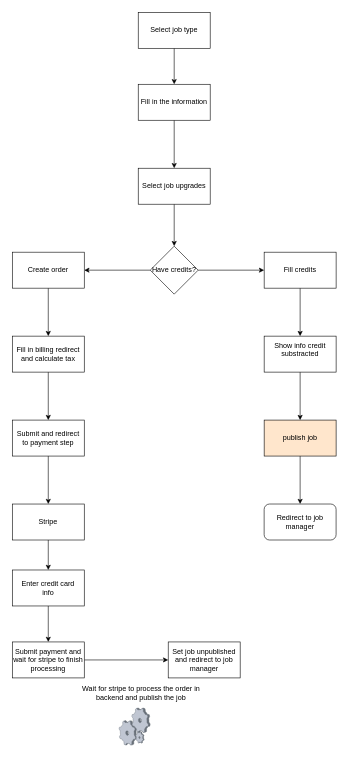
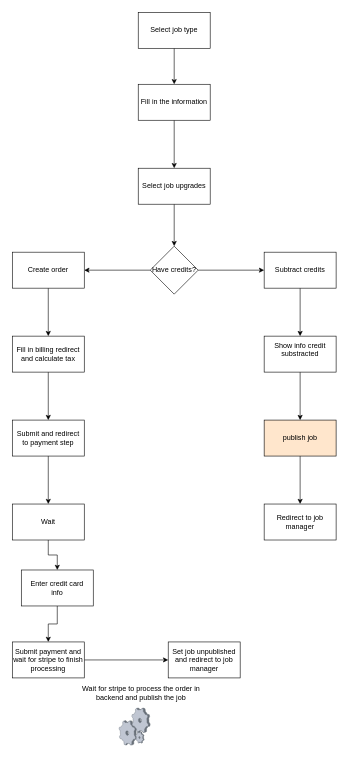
node "Fill credits": label "Fill credits" -> "Subtract credits"
node "Stripe": label "Stripe" -> "Wait"
node "Redirect to job manager": shape rounded rectangle -> rectangle
node "Enter credit card info": moved (48, 588) -> (57, 588)
